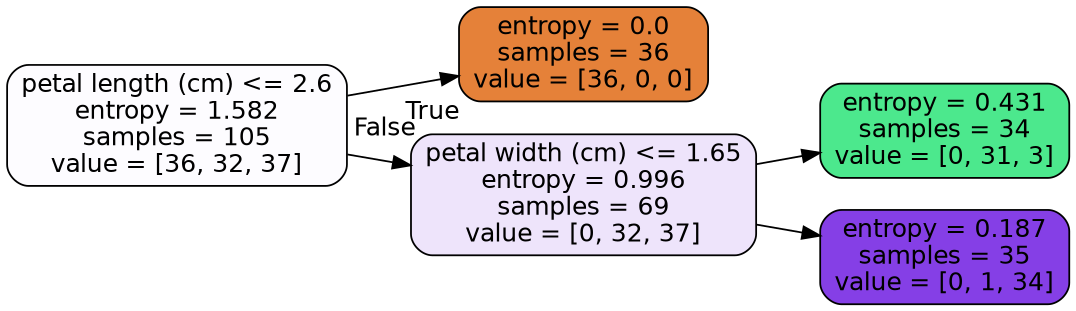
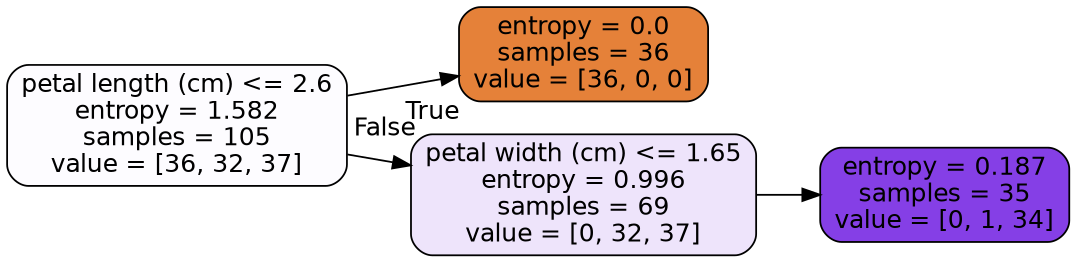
node "entropy = 0.431 samples = 34 value = [0, 31, 3]": removed
